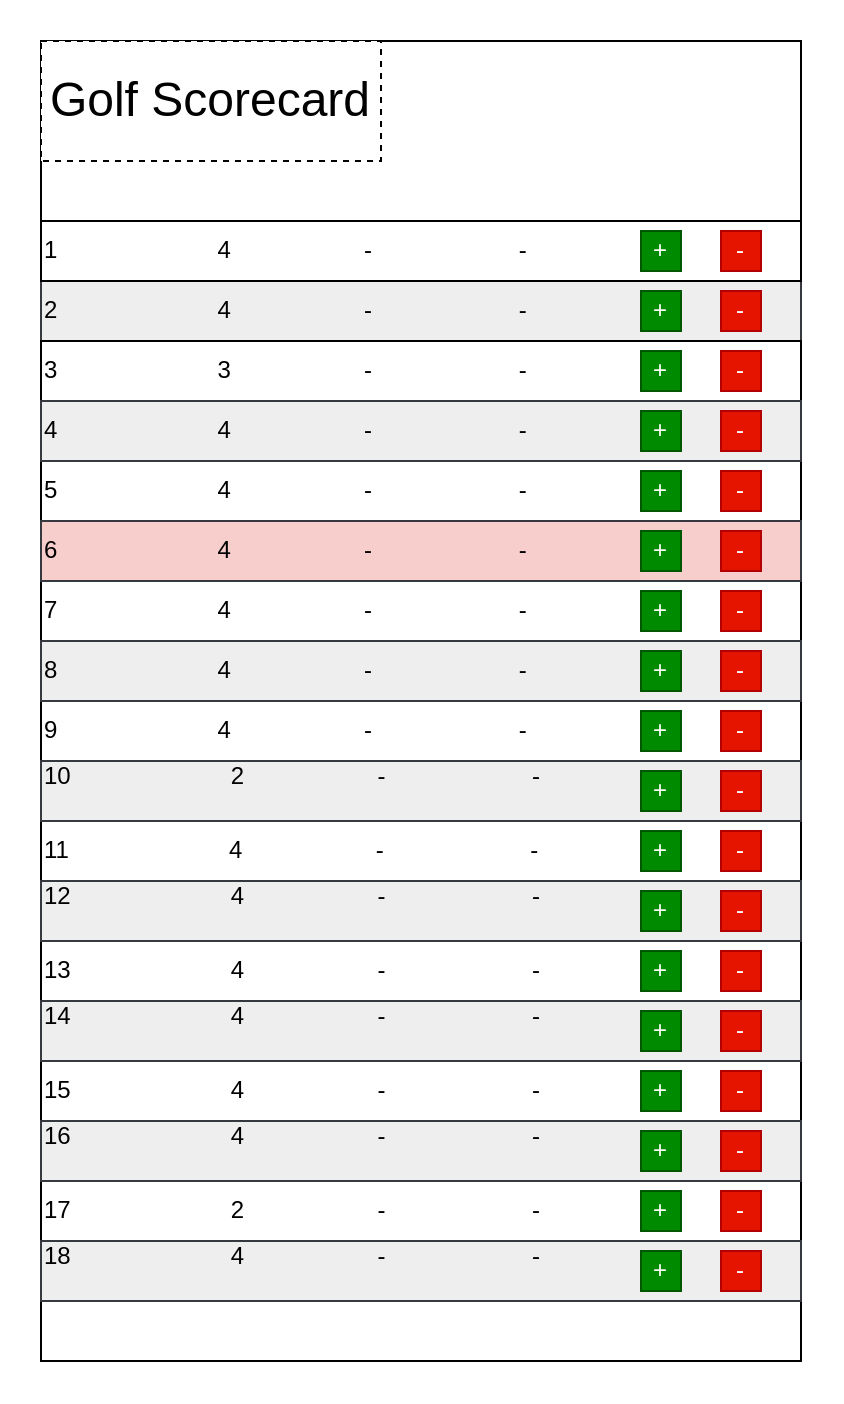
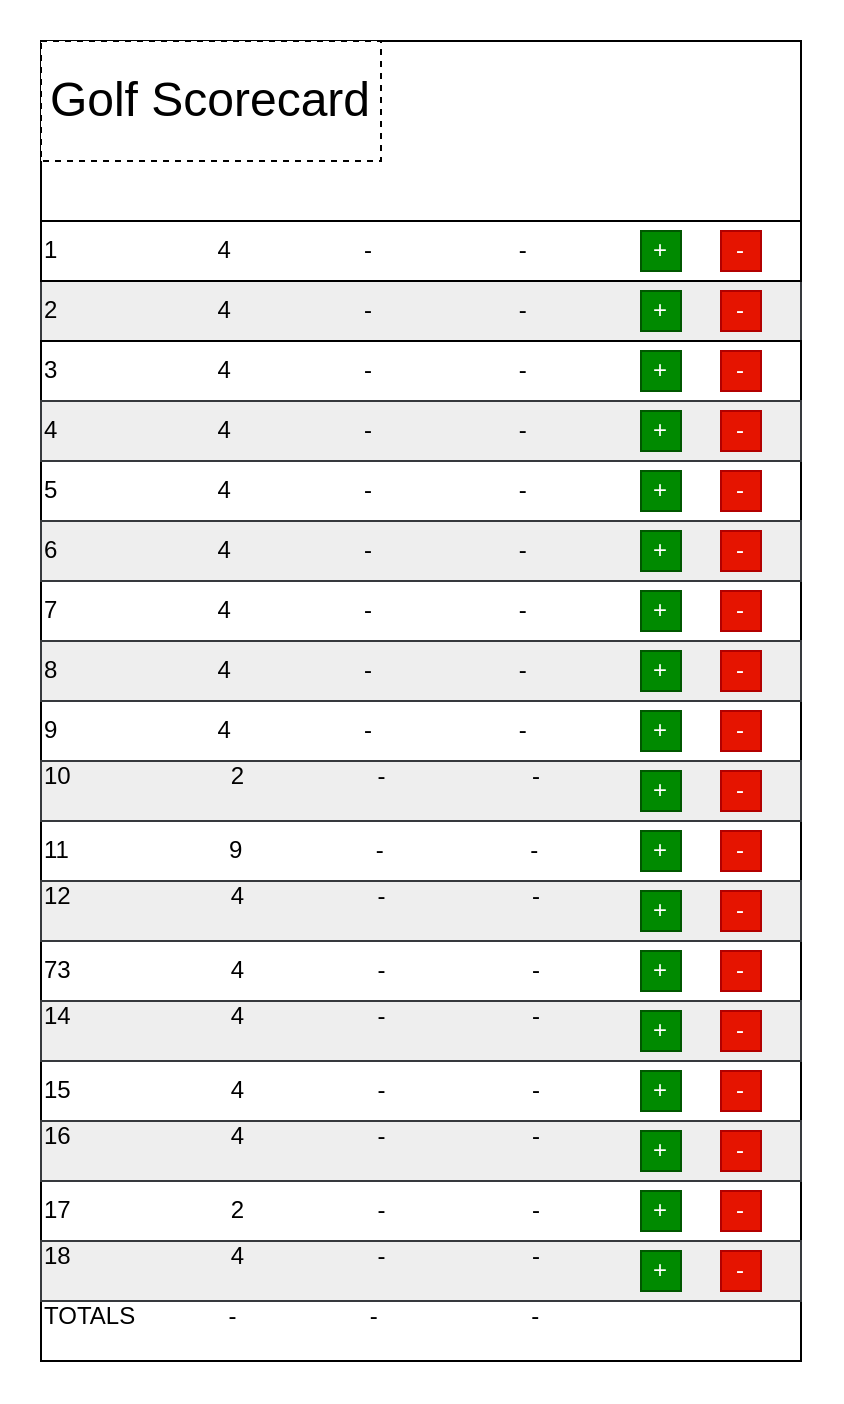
node "3 3 - -": label "3 3 - -" -> "3 4 - -"
node "6 4 - -": fillcolor #f8cecc -> #eeeeee
node "11 4 - -": label "11 4 - -" -> "11 9 - -"
node "13 4 - -": label "13 4 - -" -> "73 4 - -"
node "TOTALS - - -": added
